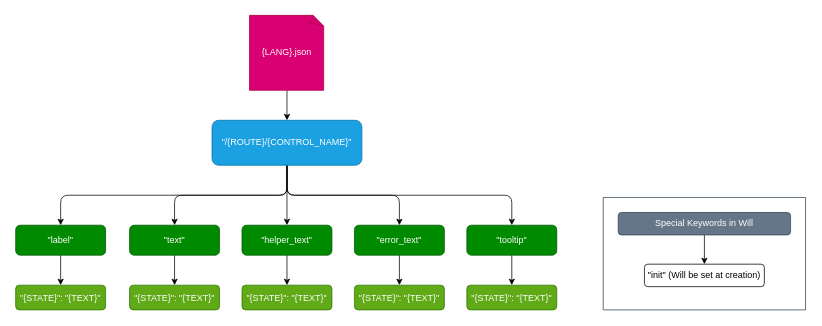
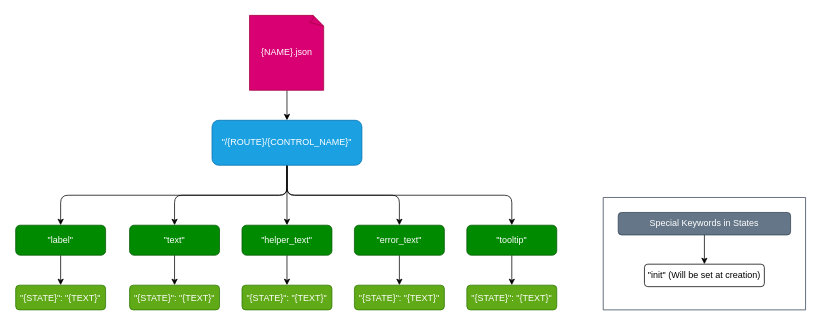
node "{LANG}.json": label "{LANG}.json" -> "{NAME}.json"
node "Special Keywords in Will": label "Special Keywords in Will" -> "Special Keywords in States"
